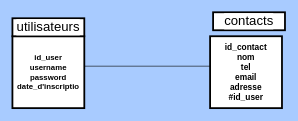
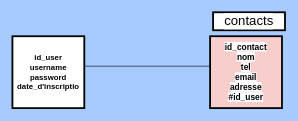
node "utilisateurs": removed
node "id_contact nom tel email adresse #id_user": fillcolor #ffffff -> #f8cecc
